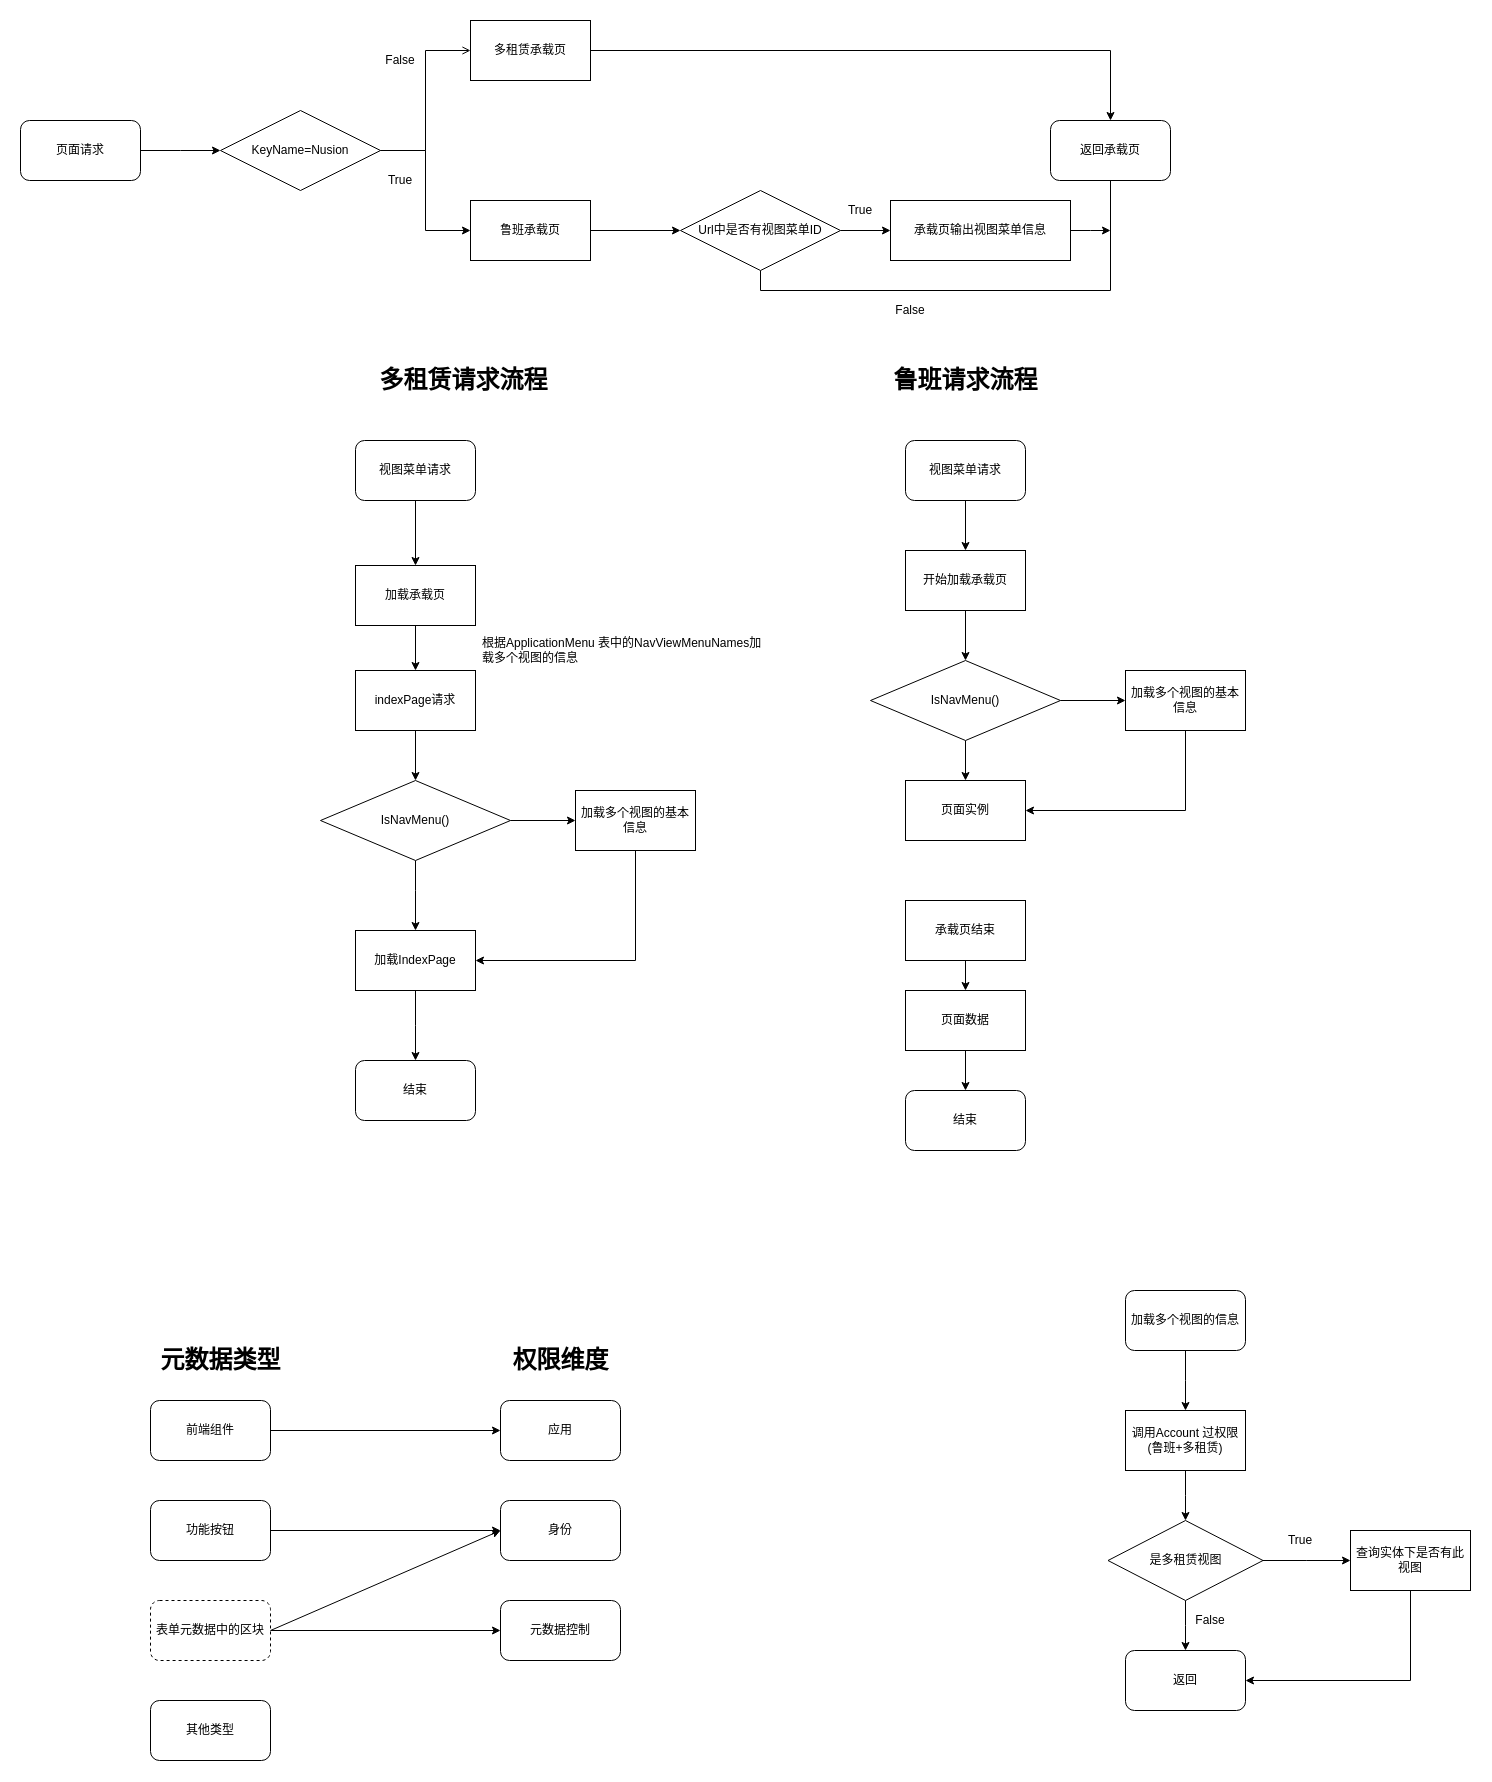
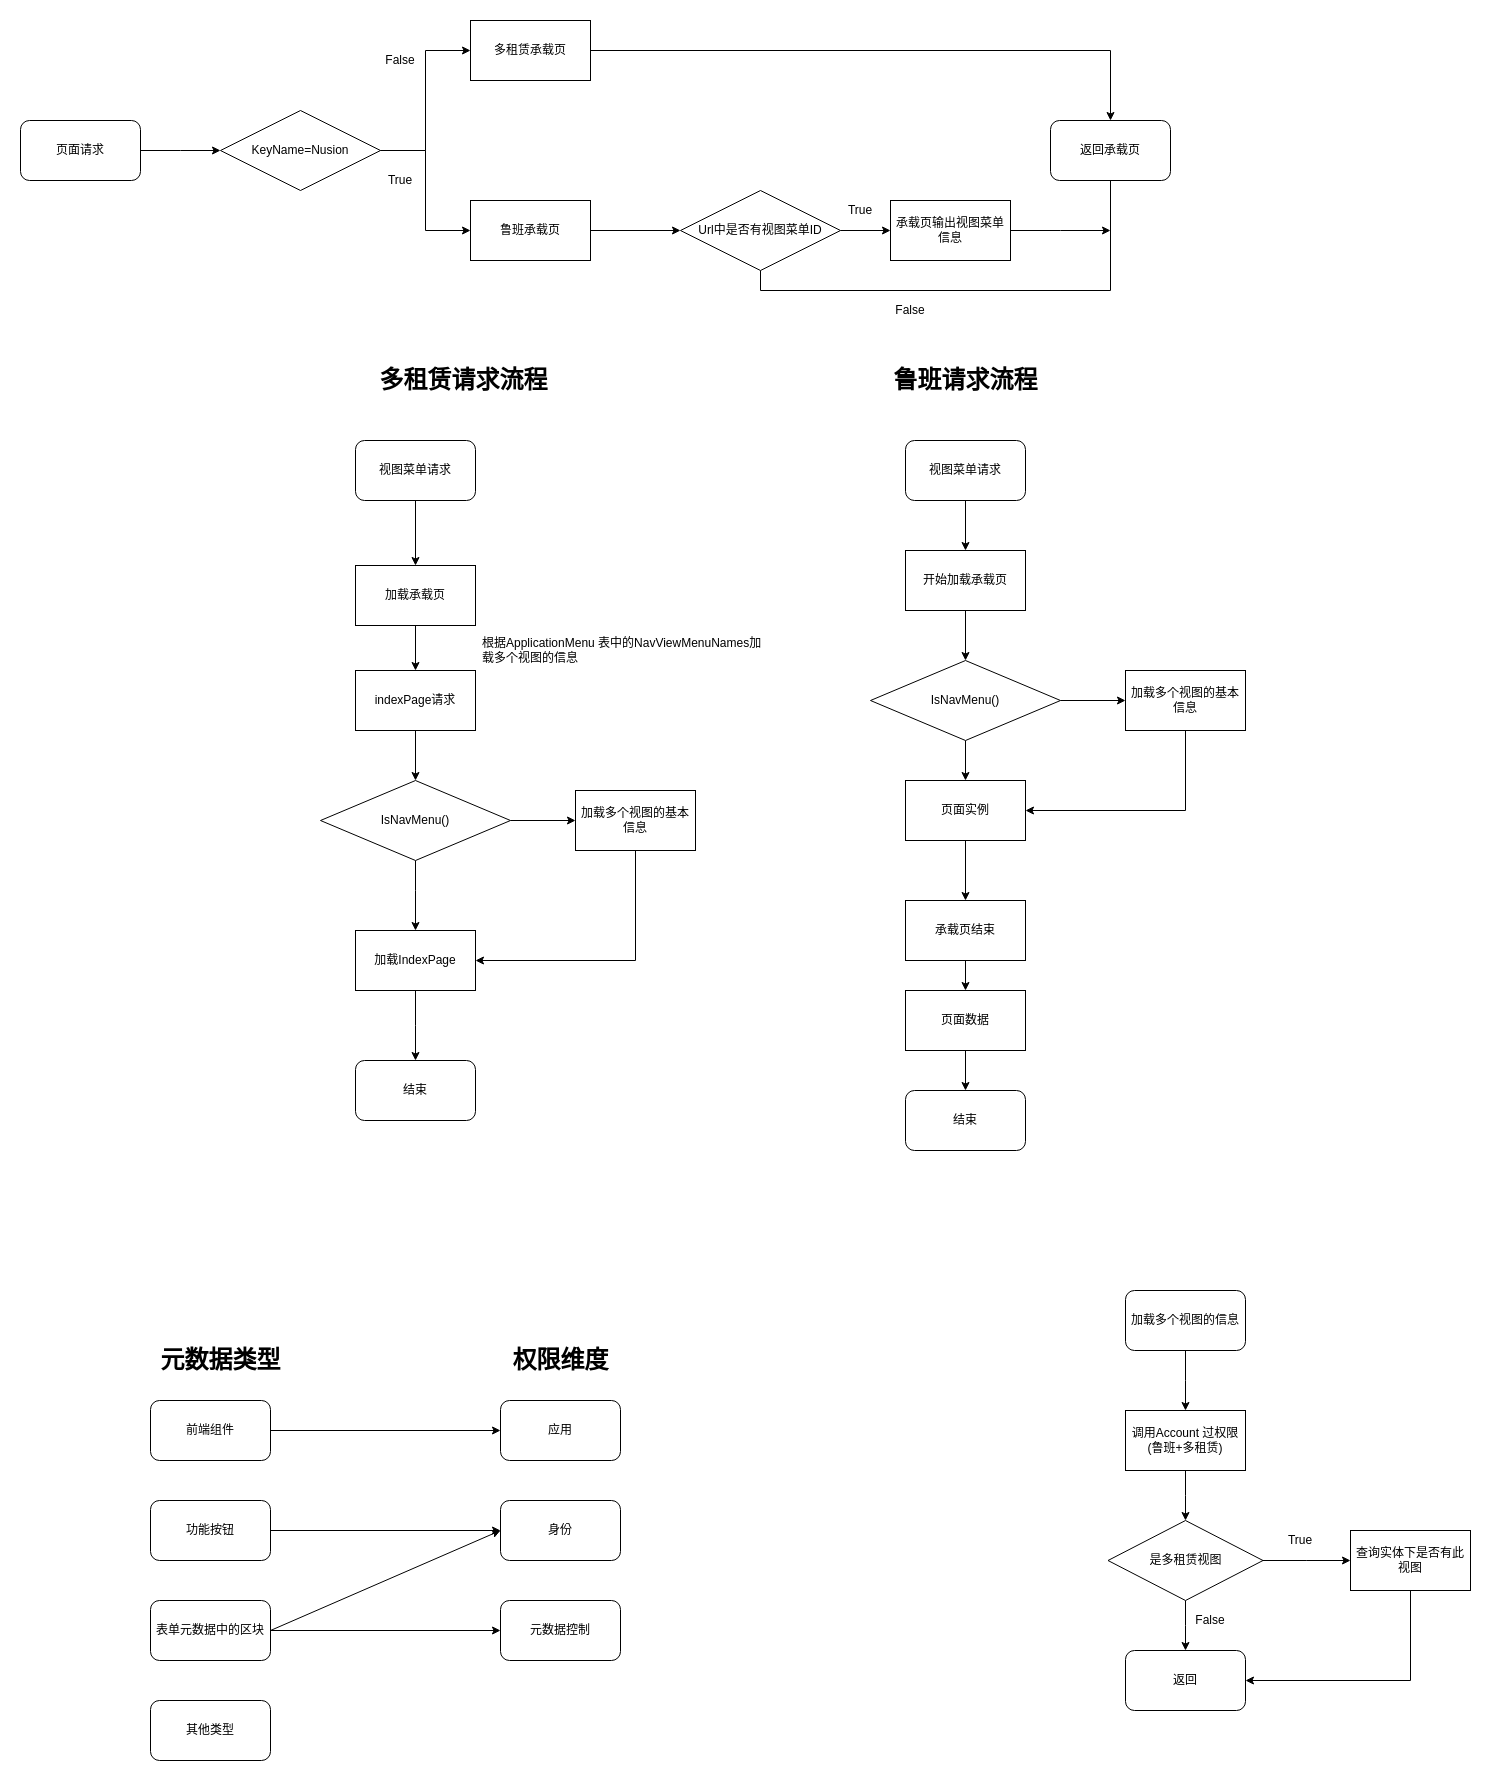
edge "KeyName=Nusion" -> "多租赁承载页": arrowhead open -> classic
node "承载页输出视图菜单信息": size 180x60 -> 120x60
edge "页面实例" -> "承载页结束": added
node "表单元数据中的区块": style dashed -> solid
